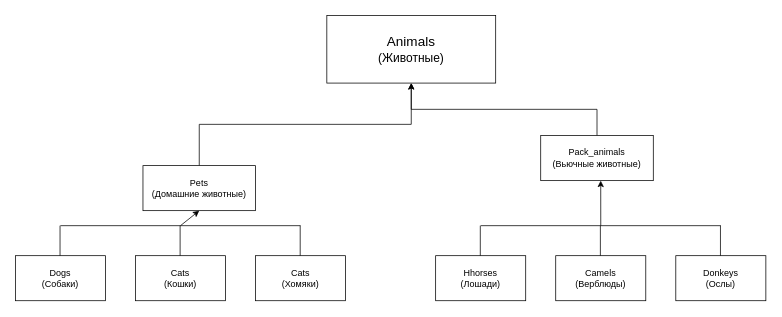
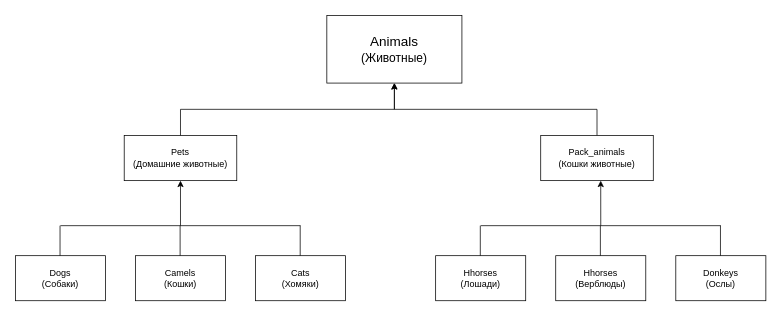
node "Animals (Животные)": size 169x68 -> 135x68
node "Pack_animals (Вьючные животные)": label "Pack_animals (Вьючные животные)" -> "Pack_animals (Кошки животные)"
node "Pets (Домашние животные)": moved (199, 188) -> (180, 158)
node "Cats (Кошки)": label "Cats (Кошки)" -> "Camels (Кошки)"
node "Camels (Верблюды)": label "Camels (Верблюды)" -> "Hhorses (Верблюды)"
